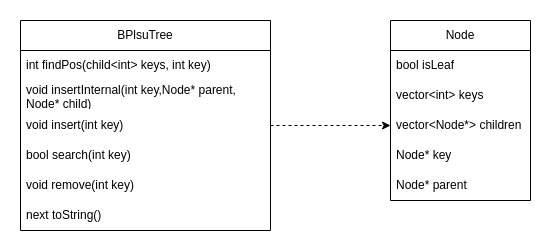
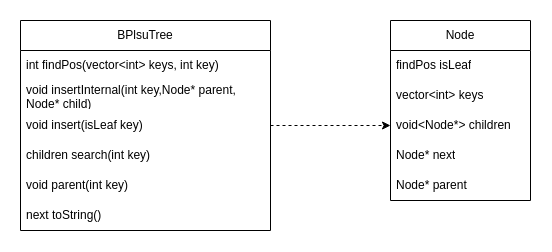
node "int findPos(child<int> keys, int key)": label "int findPos(child<int> keys, int key)" -> "int findPos(vector<int> keys, int key)"
node "bool isLeaf": label "bool isLeaf" -> "findPos isLeaf"
node "void insert(int key)": label "void insert(int key)" -> "void insert(isLeaf key)"
node "vector<Node*> children": label "vector<Node*> children" -> "void<Node*> children"
node "bool search(int key)": label "bool search(int key)" -> "children search(int key)"
node "Node* key": label "Node* key" -> "Node* next"
node "void remove(int key)": label "void remove(int key)" -> "void parent(int key)"
